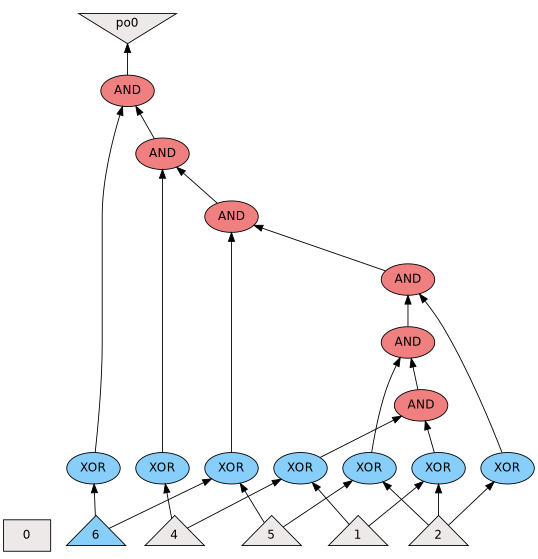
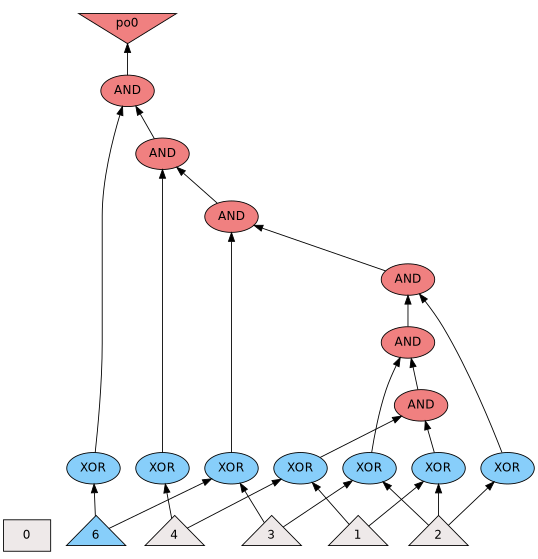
node "po0": fillcolor snow2 -> lightcoral
node "5": label "5" -> "3"
